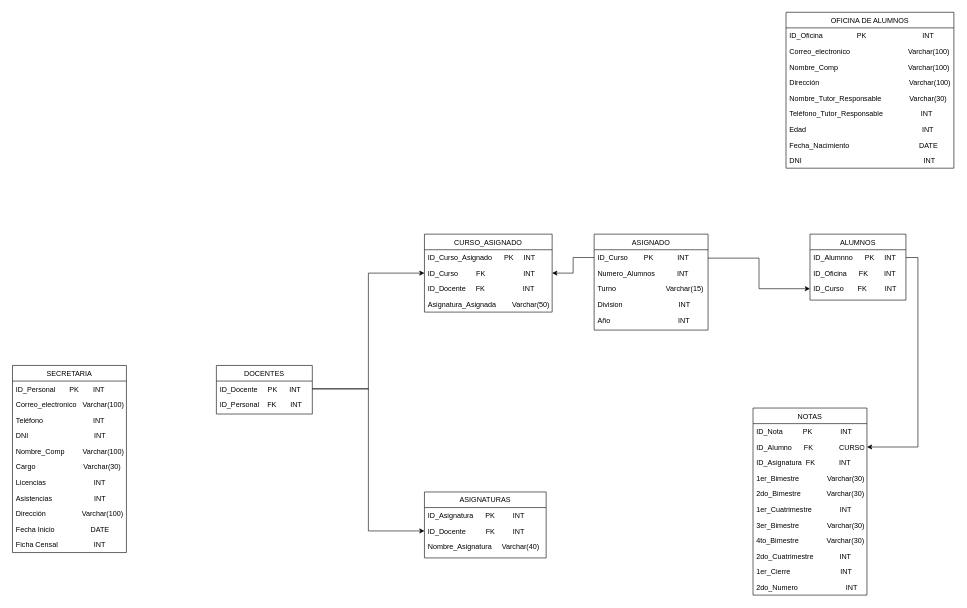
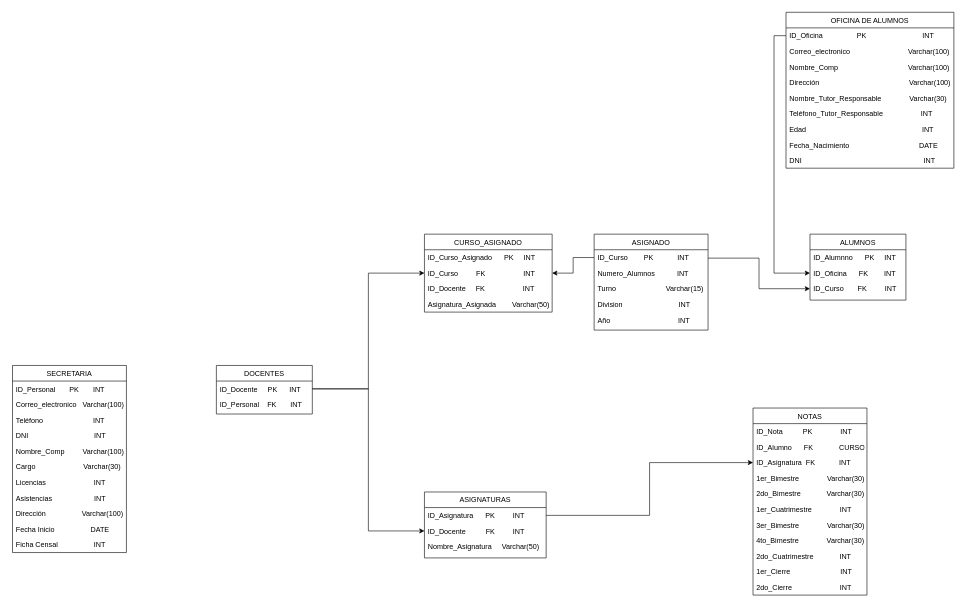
edge "ID_Oficina PK INT" -> "ID_Oficina FK INT": added
edge "ID_Alumnno PK INT" -> "ID_Alumno FK CURSO": removed
edge "ID_Asignatura PK INT" -> "ID_Asignatura FK INT": added
node "Nombre_Asignatura Varchar(40)": label "Nombre_Asignatura Varchar(40)" -> "Nombre_Asignatura Varchar(50)"
node "2do_Numero INT": label "2do_Numero INT" -> "2do_Cierre INT"
